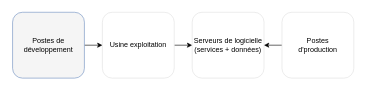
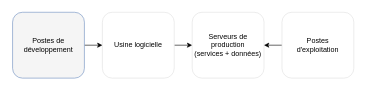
node "Usine exploitation": label "Usine exploitation" -> "Usine logicielle"
node "Serveurs de logicielle (services + données)": label "Serveurs de logicielle (services + données)" -> "Serveurs de production (services + données)"
node "Postes d'production": label "Postes d'production" -> "Postes d'exploitation"
